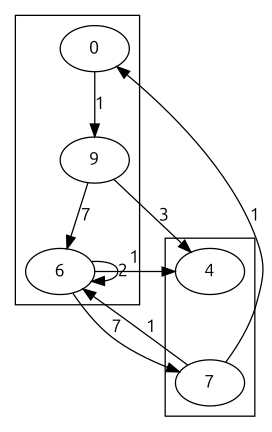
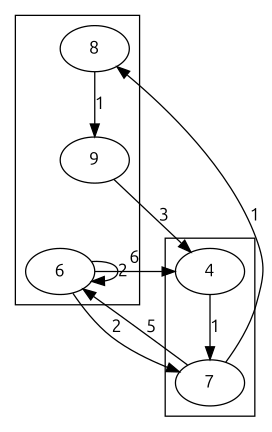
node "0": label "0" -> "8"
edge "9" -> "6": removed, label "7"
edge "6" -> "4": label "1" -> "6"
edge "4" -> "7": added, label "1"
edge "6" -> "7": label "7" -> "2"
edge "7" -> "6": label "1" -> "5"
